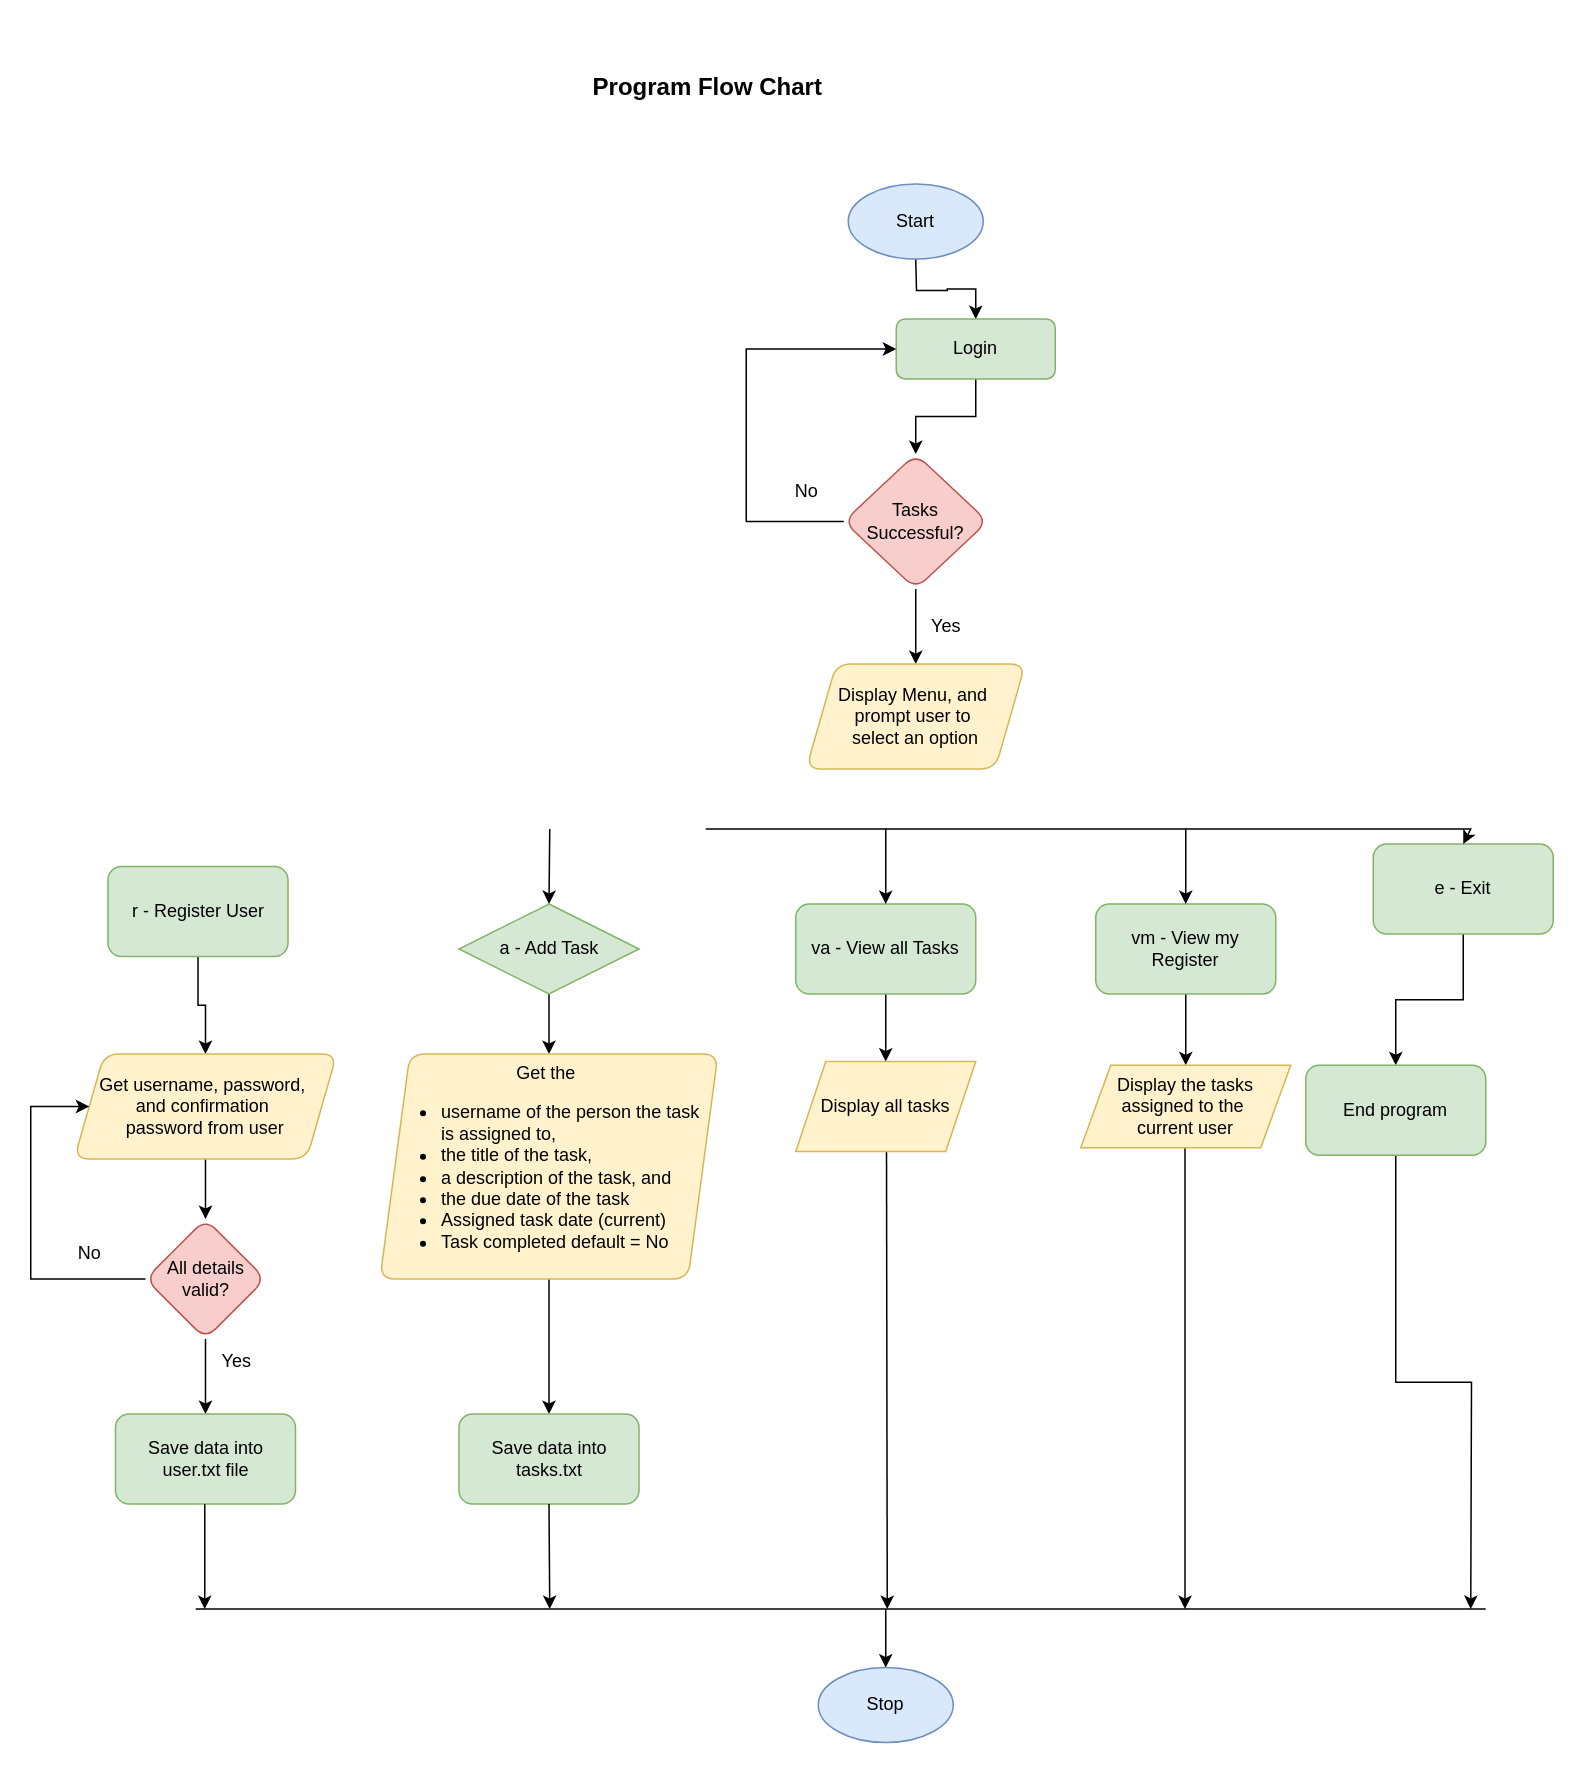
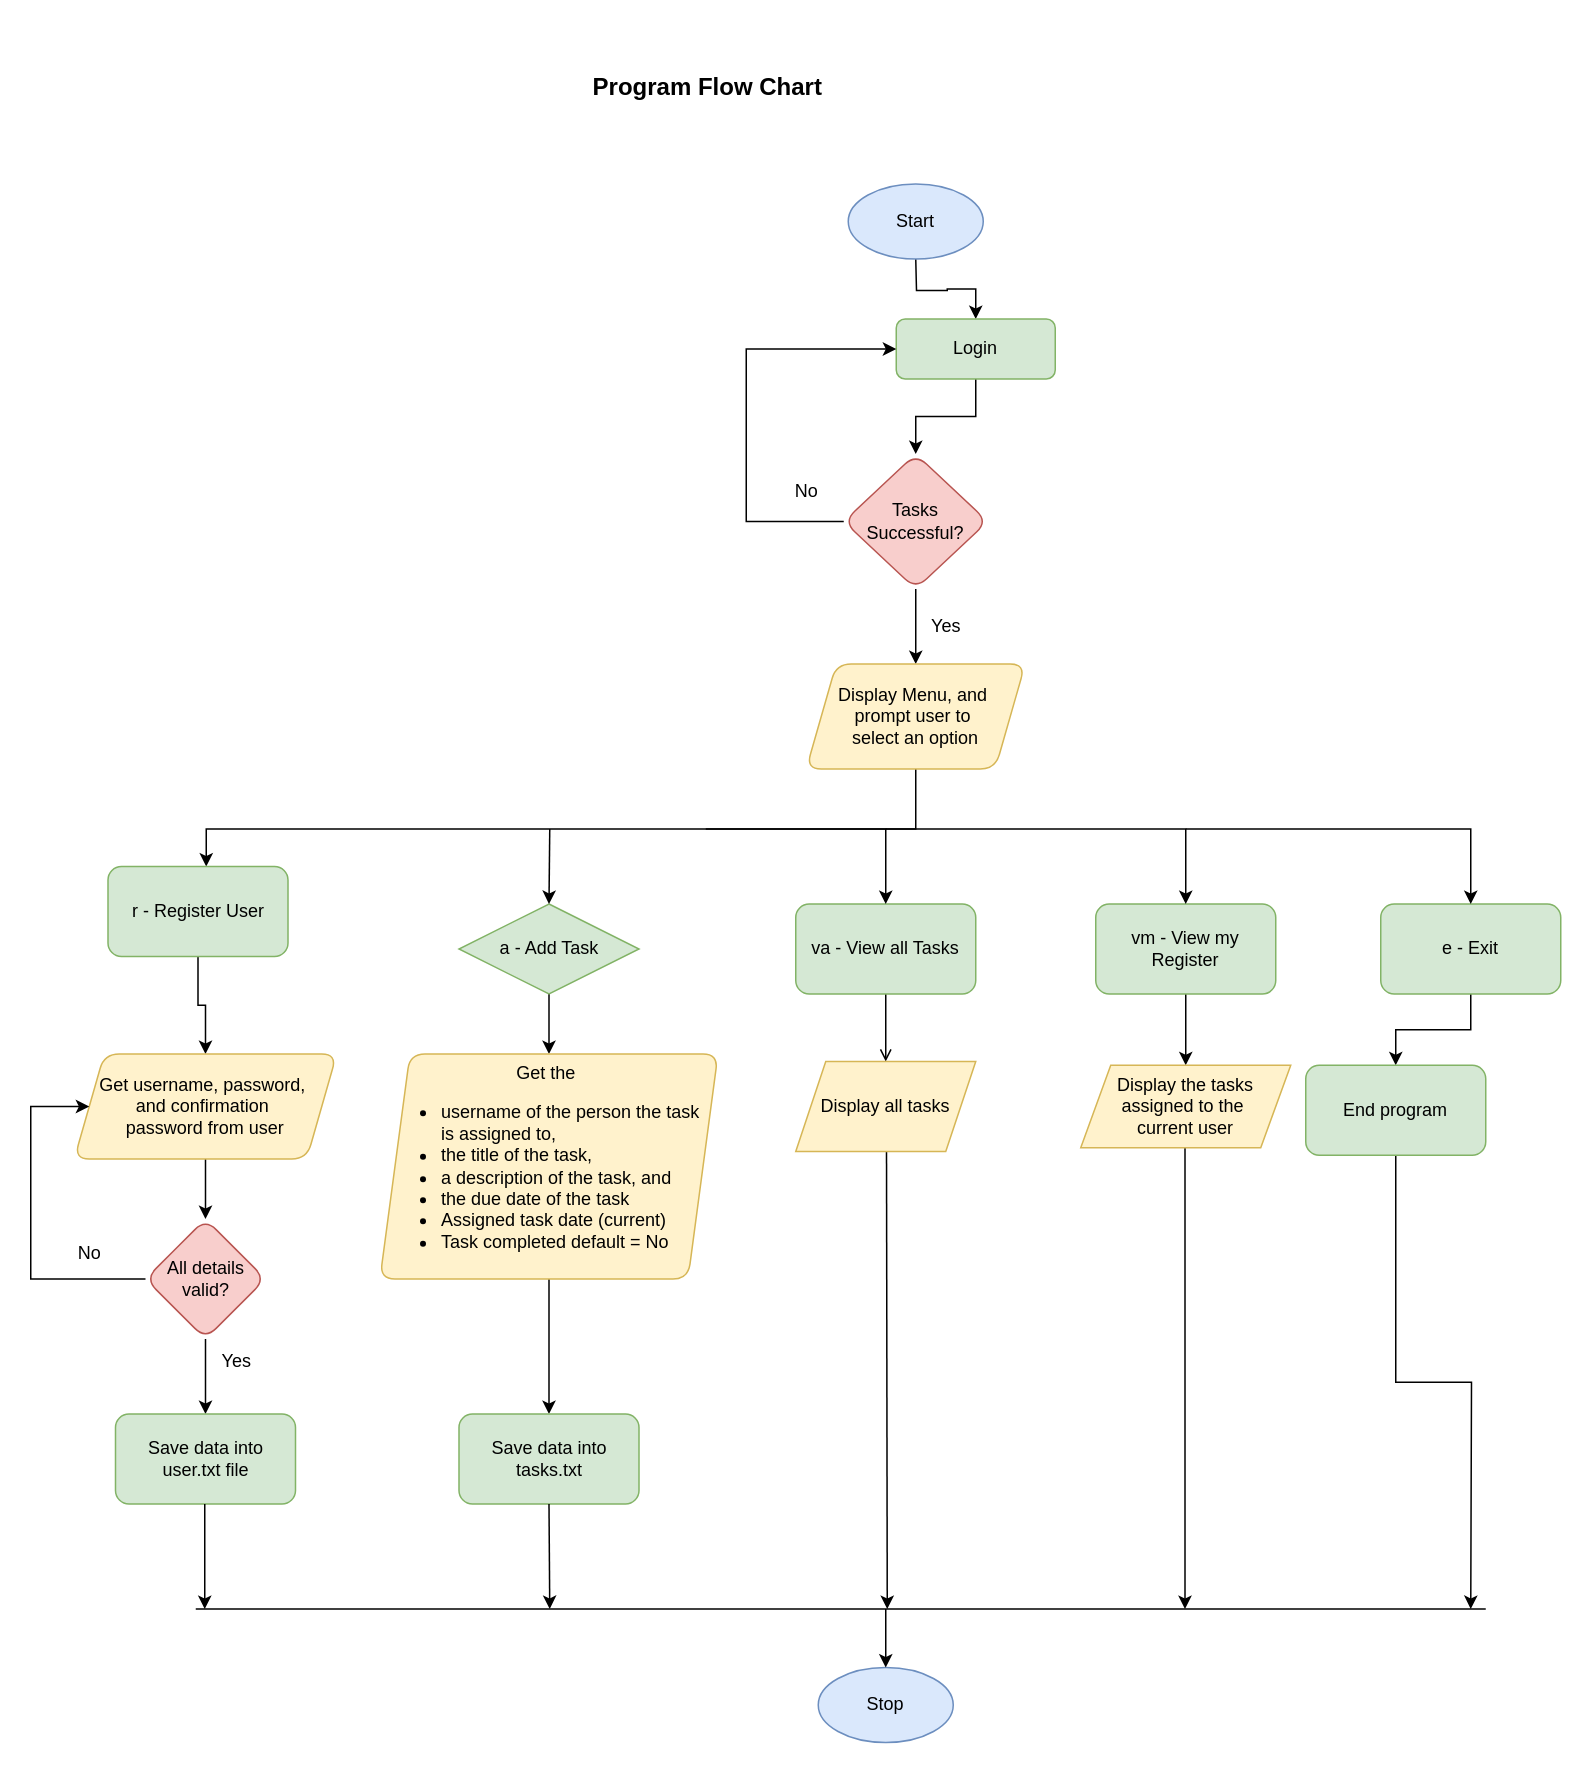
edge "Display Menu, and prompt user to select an option" -> "r - Register User": added
node "e - Exit": moved (1463, 889) -> (1471, 949)
edge "va - View all Tasks" -> "Display all tasks": arrowhead classic -> open
